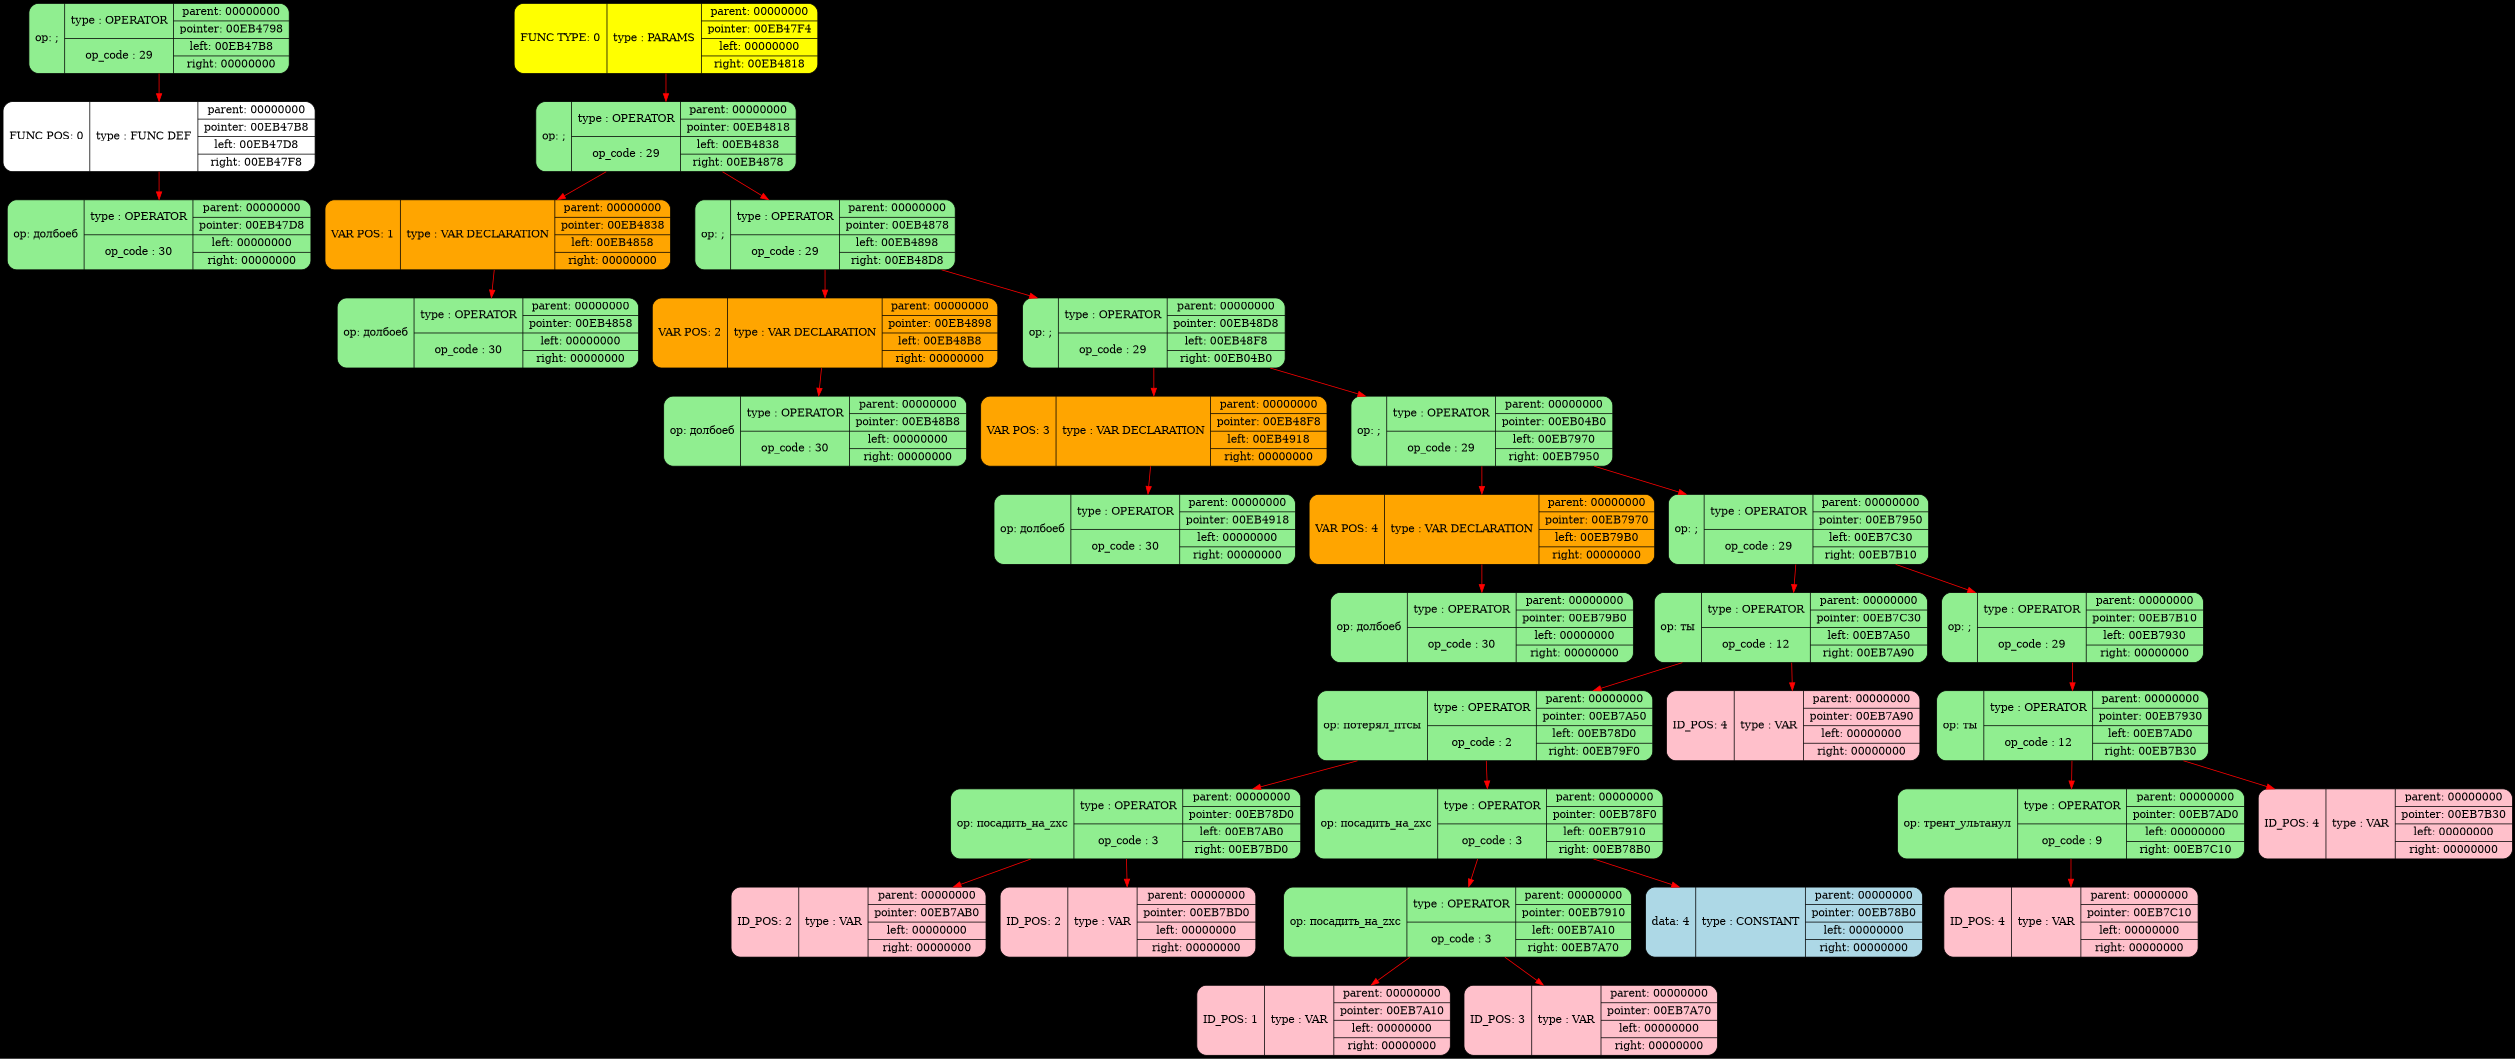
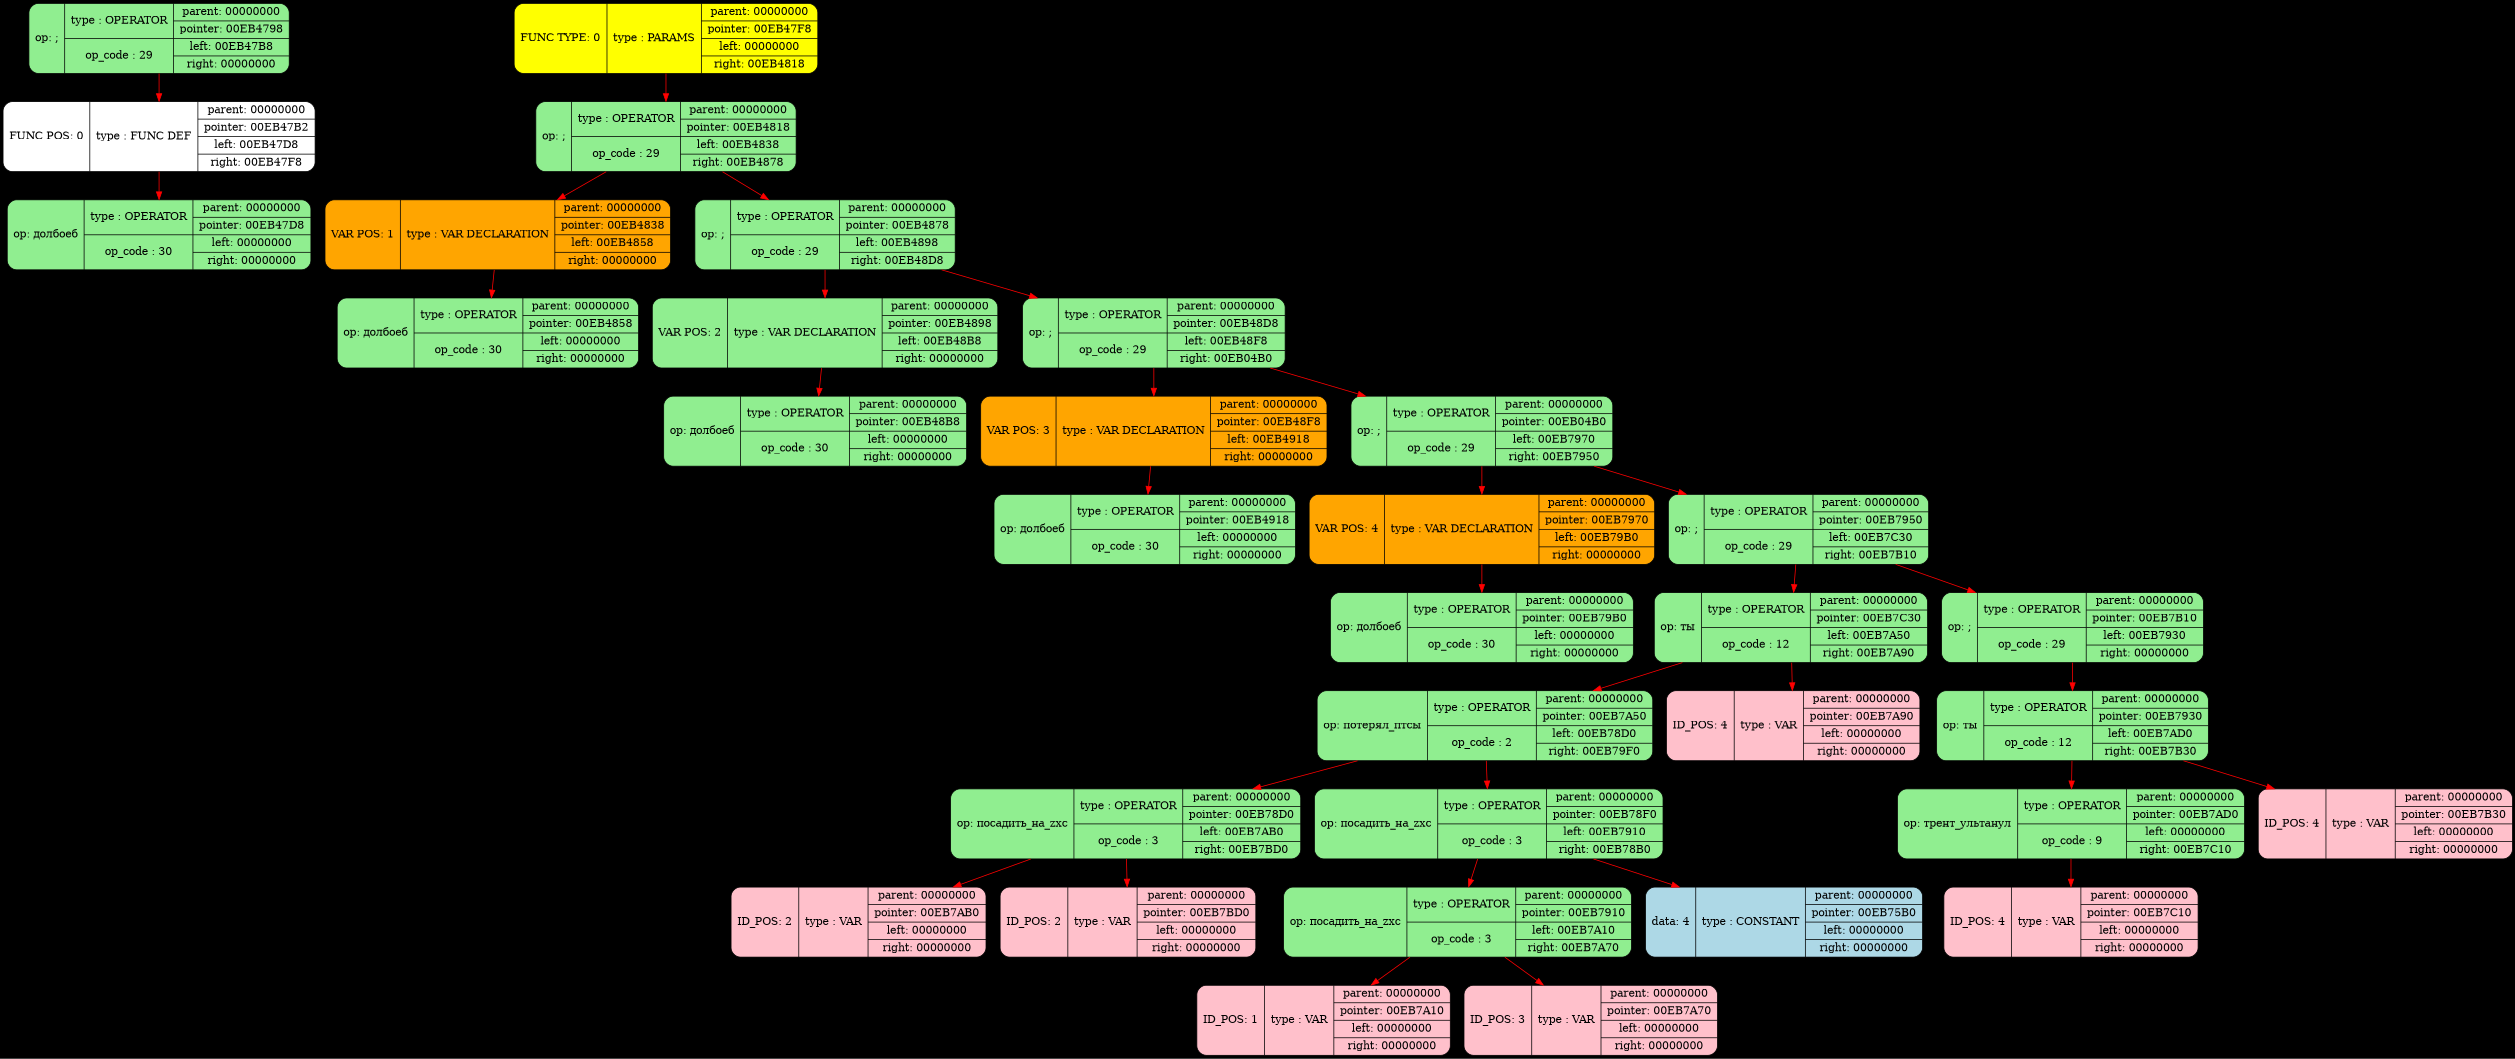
node "FUNC TYPE: 0": text "pointer: 00EB47F4" -> "pointer: 00EB47F8"
node "FUNC POS: 0": text "pointer: 00EB47B8" -> "pointer: 00EB47B2"
node "VAR POS: 2": fillcolor orange -> lightgreen
node "data: 4": text "pointer: 00EB78B0" -> "pointer: 00EB75B0"
